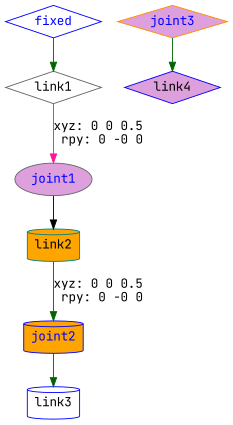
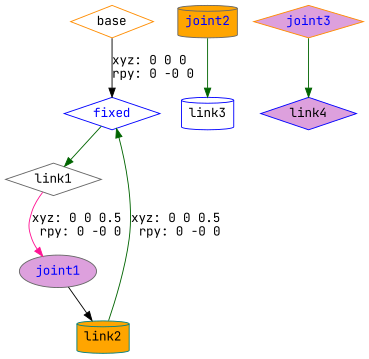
node "base": added
edge "link2" -> "joint2": now "link2" -> "fixed"
node "joint2": color blue -> gray40
